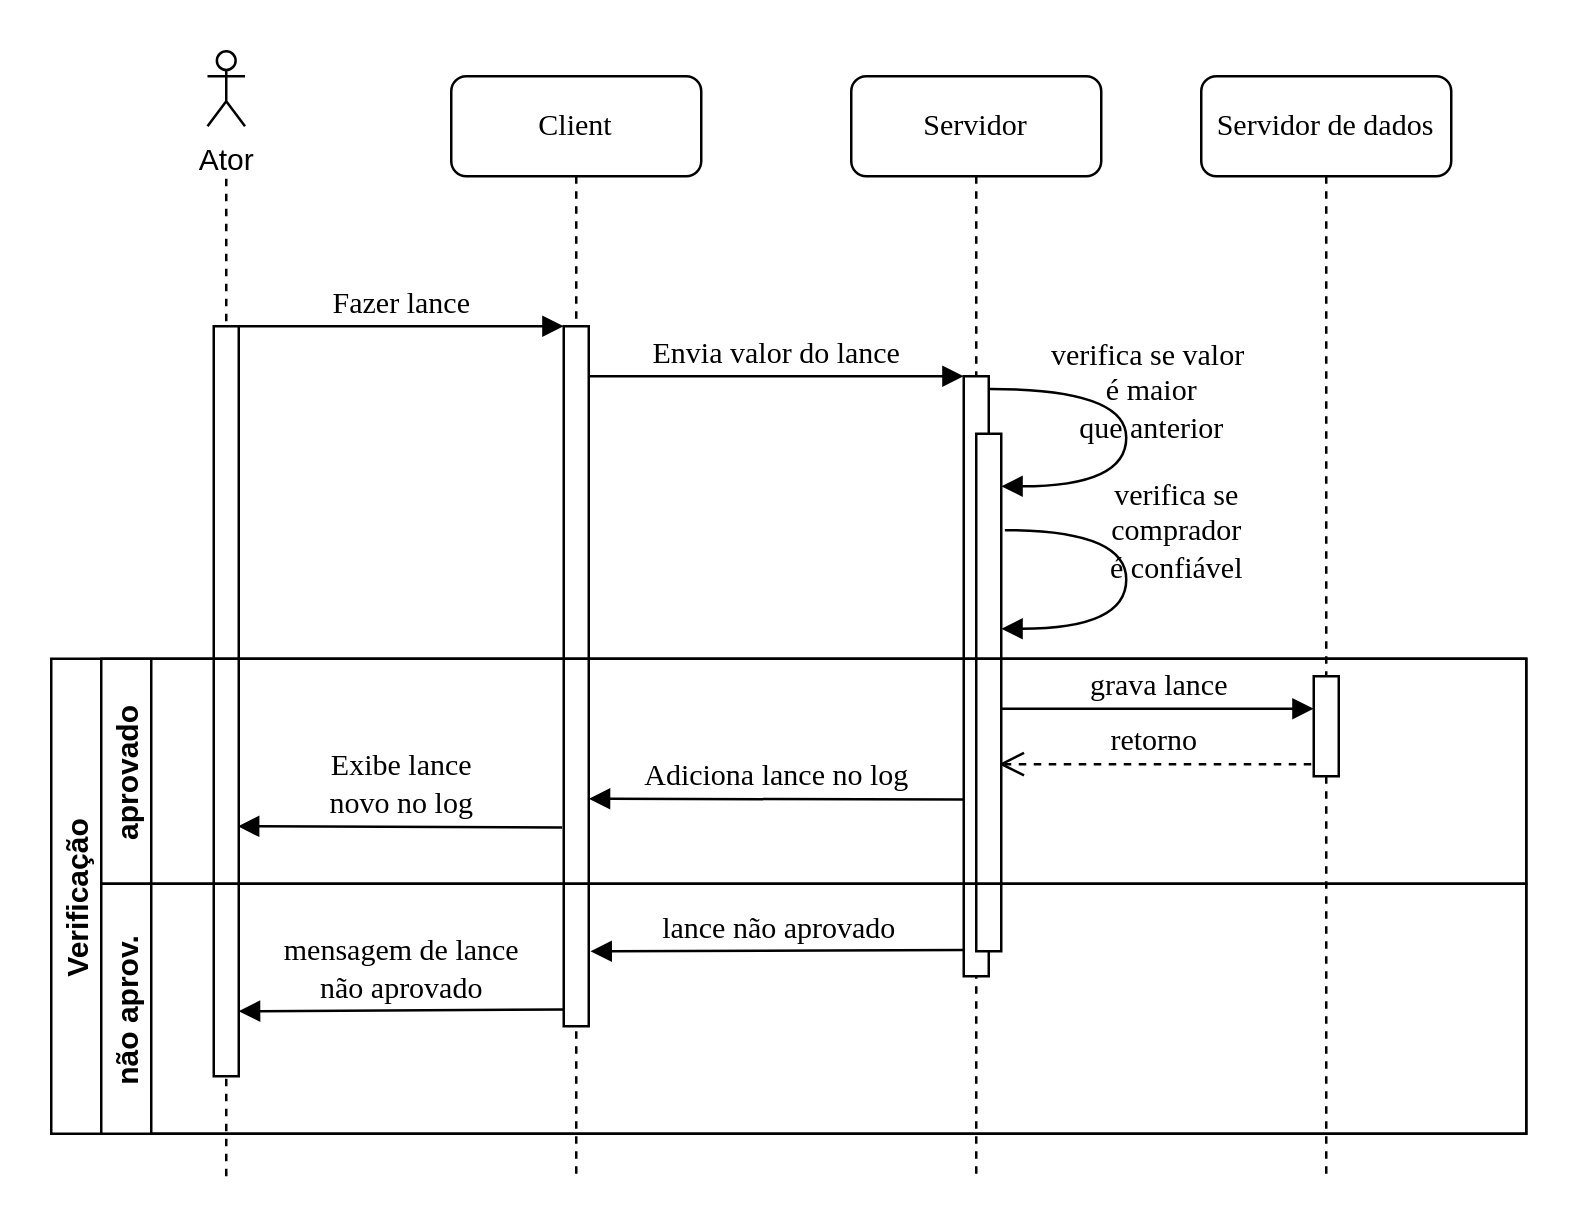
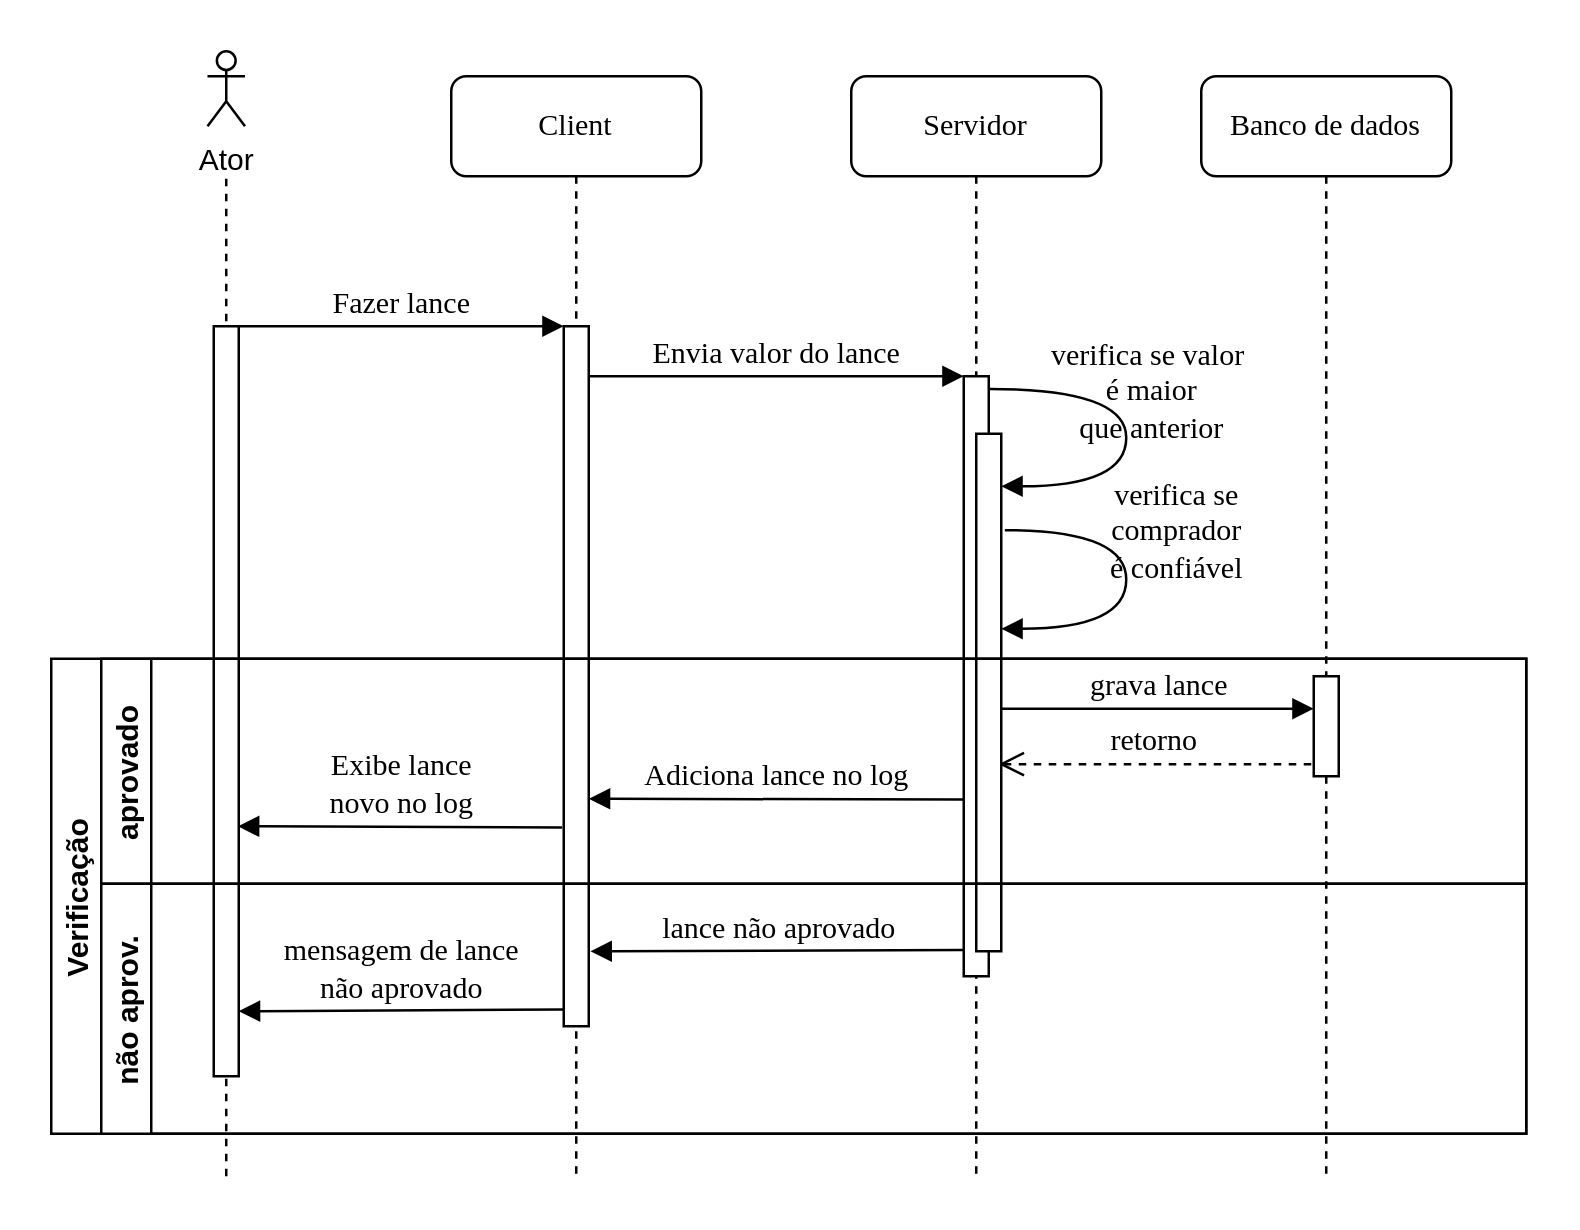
node "Servidor de dados": label "Servidor de dados" -> "Banco de dados"
